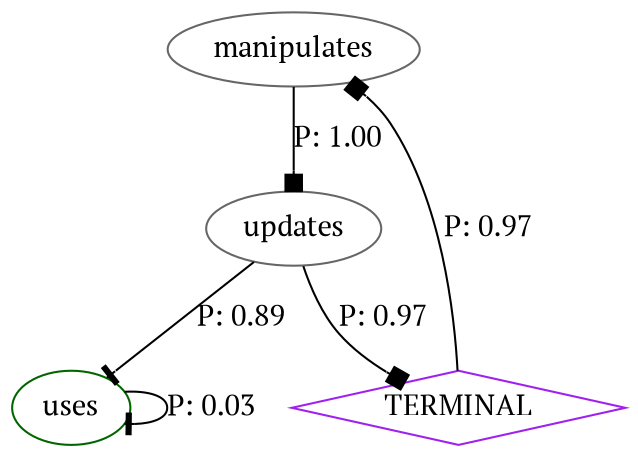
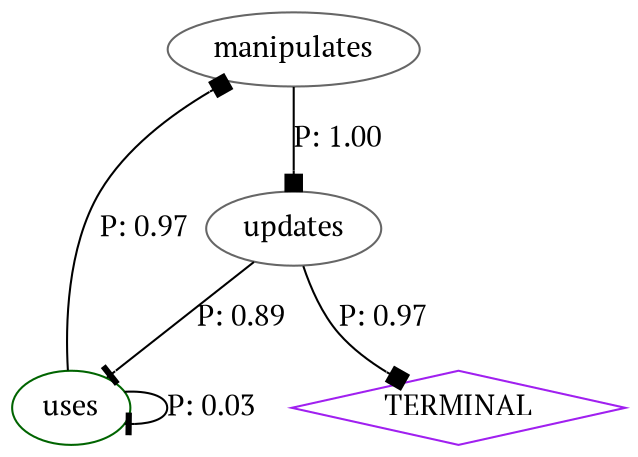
edge "TERMINAL" -> "manipulates": now "uses" -> "manipulates"
